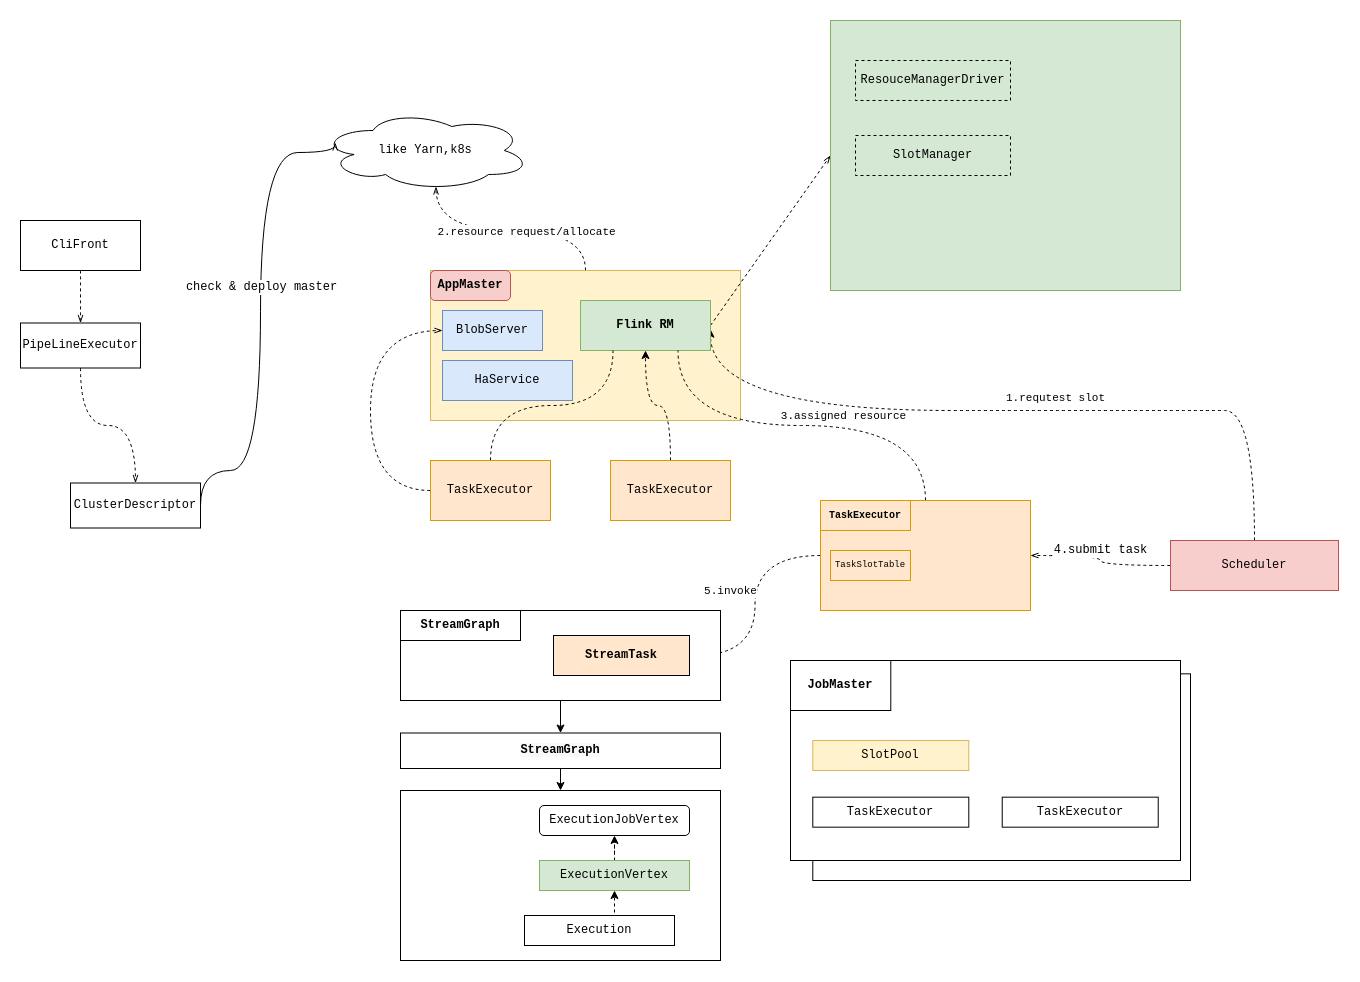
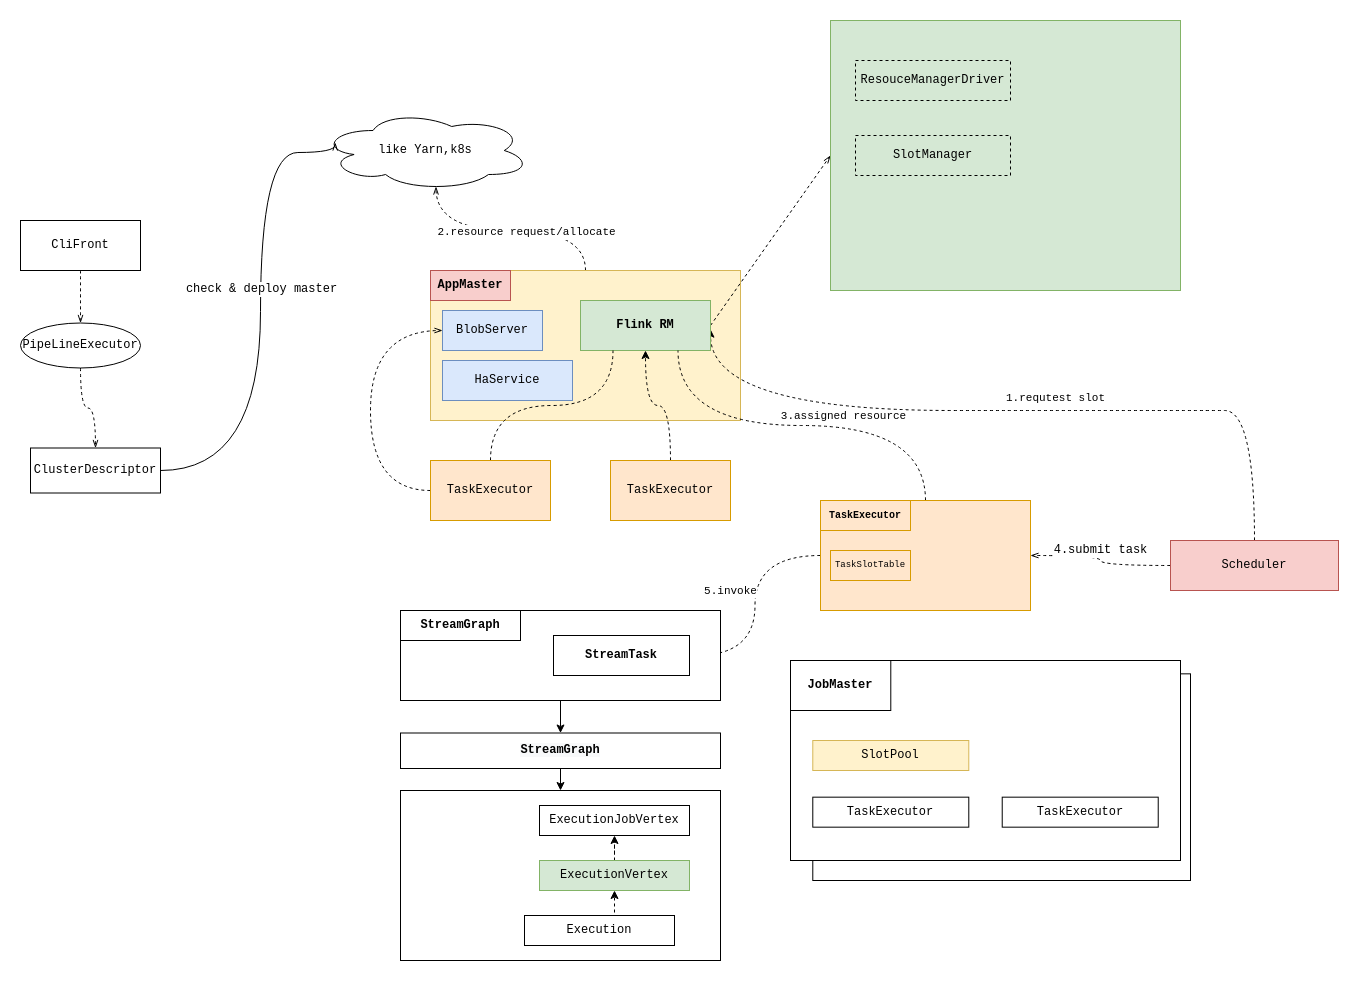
node "AppMaster": shape rounded rectangle -> rectangle
node "PipeLineExecutor": shape rectangle -> ellipse
node "ClusterDescriptor": moved (136, 506) -> (96, 471)
node "StreamTask": fillcolor #ffe6cc -> #ffffff
node "ExecutionJobVertex": shape rounded rectangle -> rectangle
